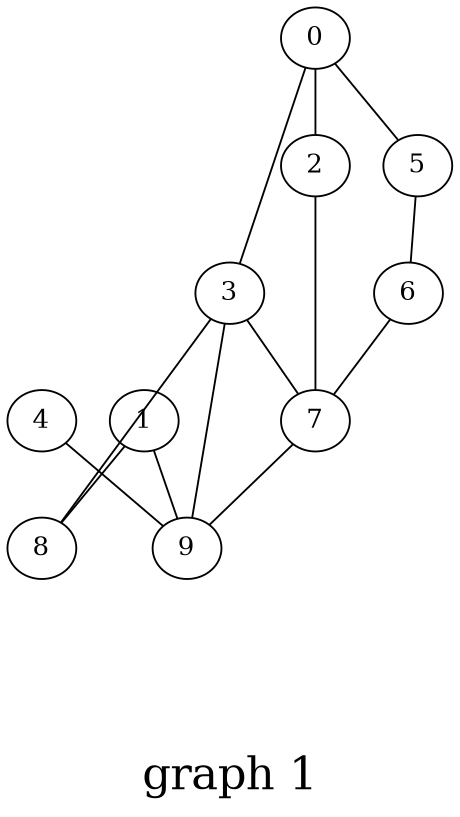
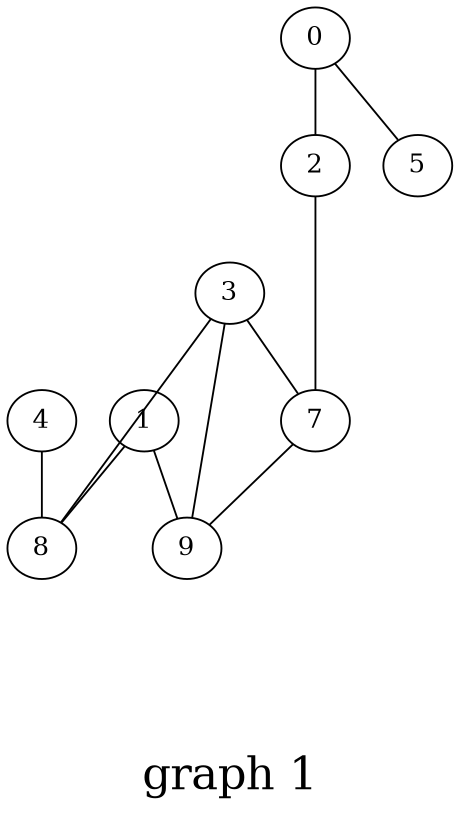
edge "0" -- "3": removed
node "6": removed
edge "4" -- "9": now "4" -- "8"
